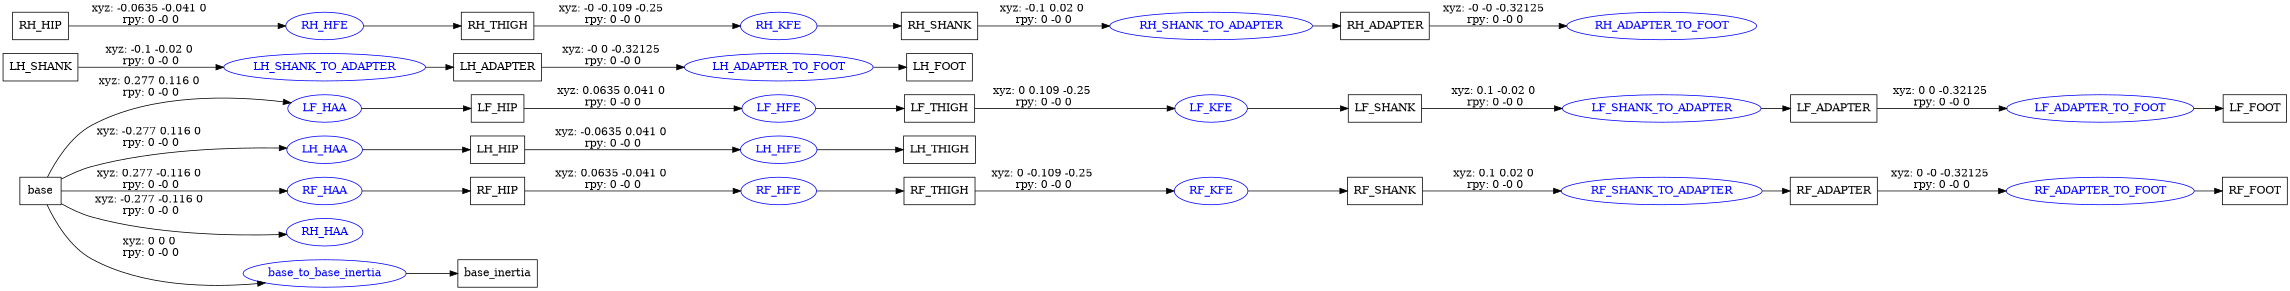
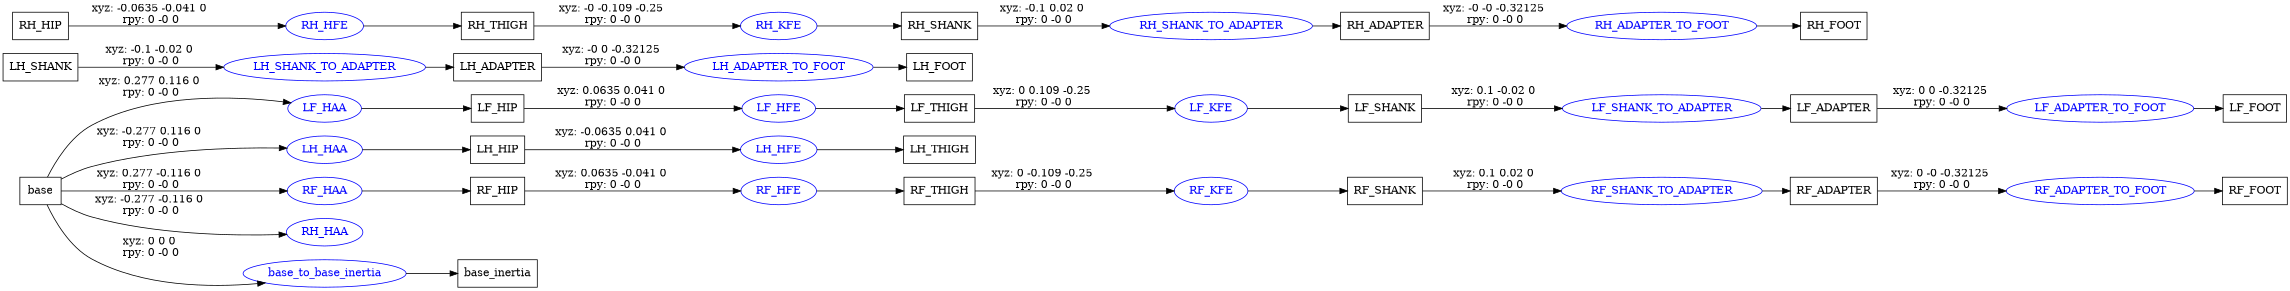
node "RH_FOOT": added
